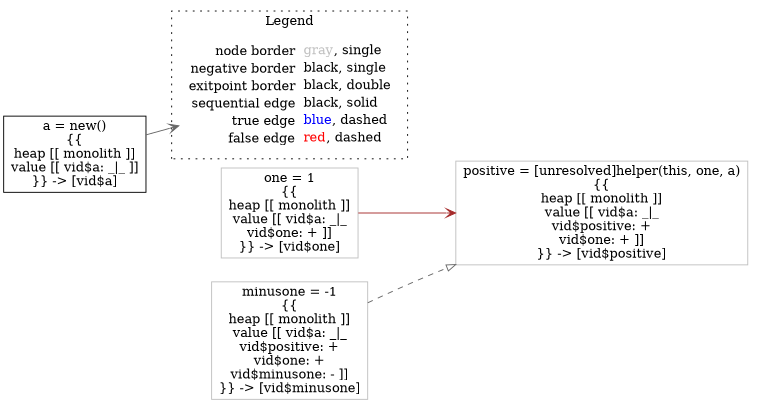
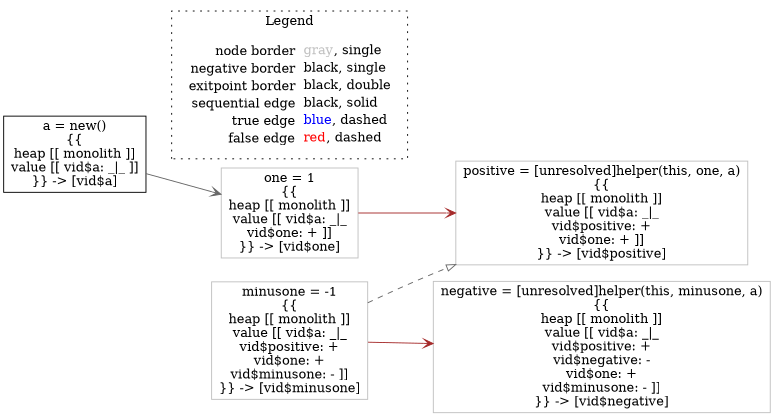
edge "a = new()" -> "node border": now "a = new()" -> "one = 1"
node "negative = [unresolved]helper(this, minusone, a)": added
